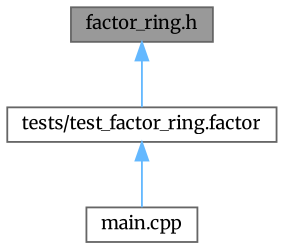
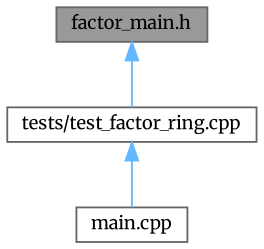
node "factor_ring.h": label "factor_ring.h" -> "factor_main.h"
node "tests/test_factor_ring.factor": label "tests/test_factor_ring.factor" -> "tests/test_factor_ring.cpp"
